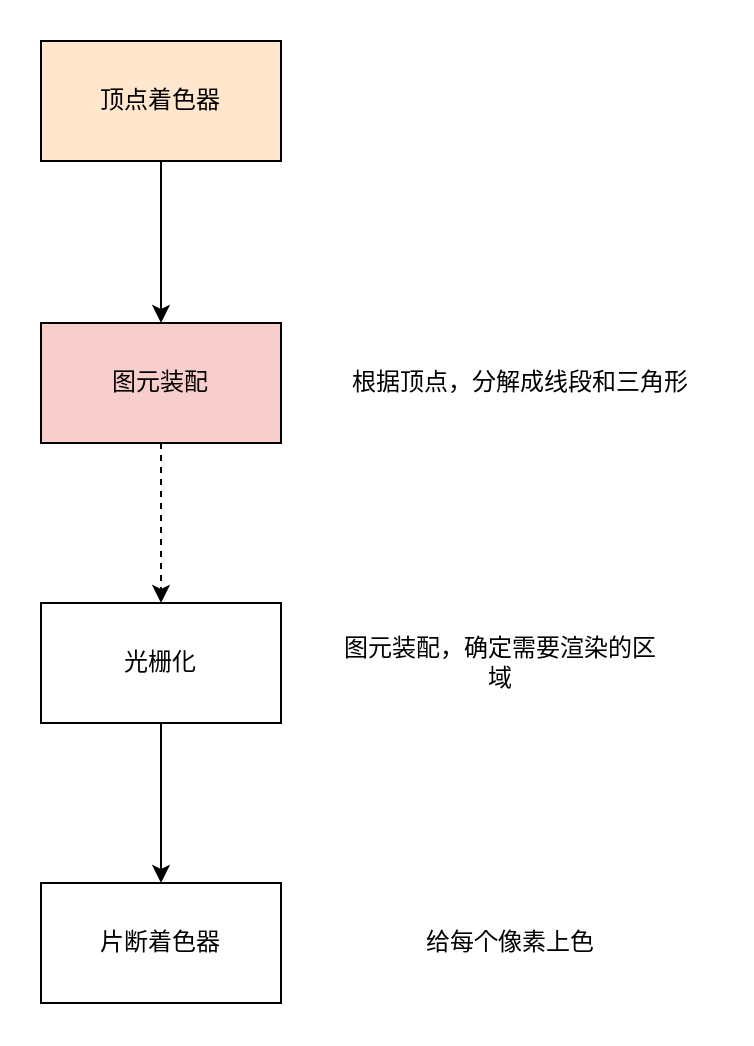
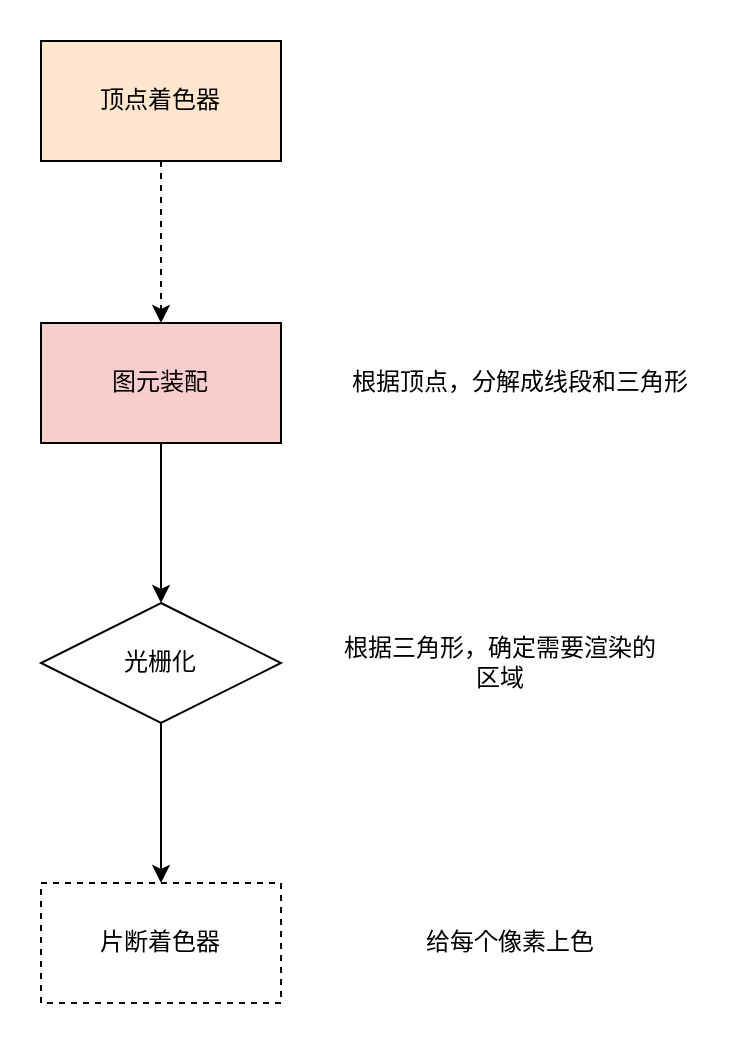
edge "顶点着色器" -> "图元装配": style solid -> dashed
edge "图元装配" -> "光栅化": style dashed -> solid
node "光栅化": shape rectangle -> diamond
node "图元装配，确定需要渲染的区域": label "图元装配，确定需要渲染的区域" -> "根据三角形，确定需要渲染的区域"
node "片断着色器": style solid -> dashed
